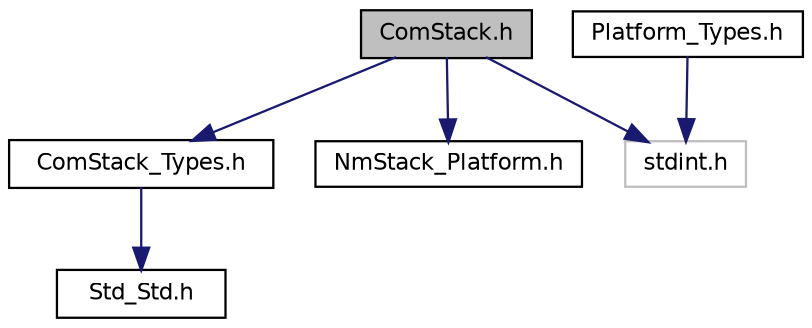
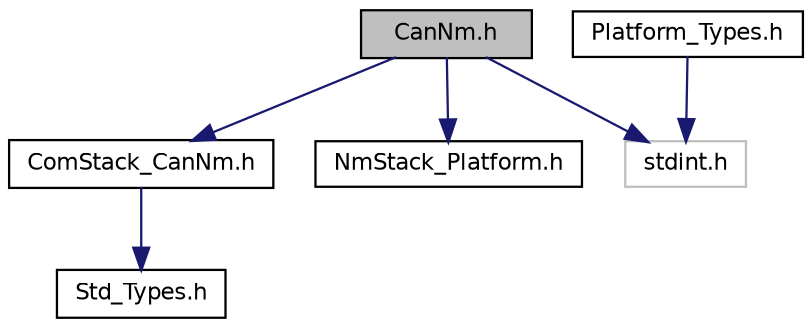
node "ComStack.h": label "ComStack.h" -> "CanNm.h"
node "ComStack_Types.h": label "ComStack_Types.h" -> "ComStack_CanNm.h"
node "Std_Std.h": label "Std_Std.h" -> "Std_Types.h"
